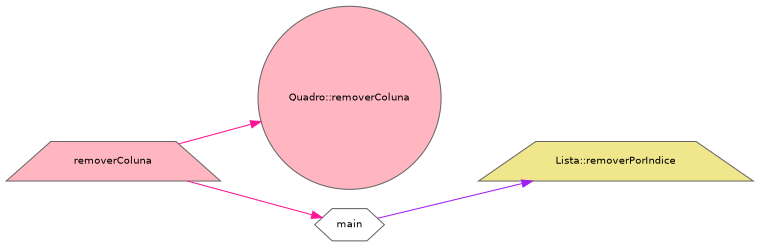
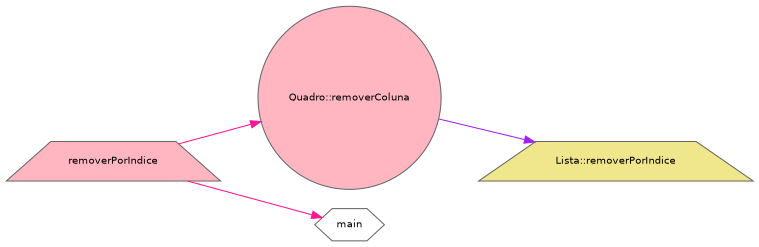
node "removerColuna": label "removerColuna" -> "removerPorIndice"
edge "main" -> "Lista::removerPorIndice": now "Quadro::removerColuna" -> "Lista::removerPorIndice"
